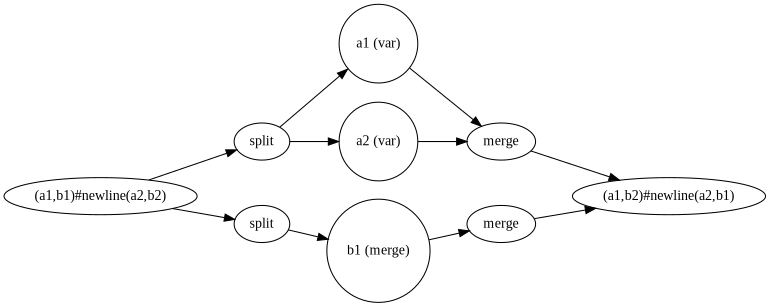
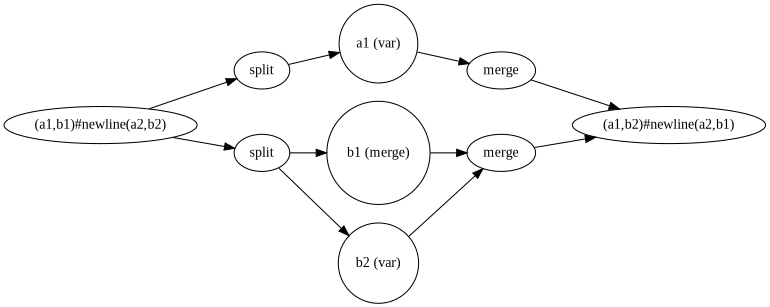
node "a2 (var)": removed
node "b2 (var)": added
